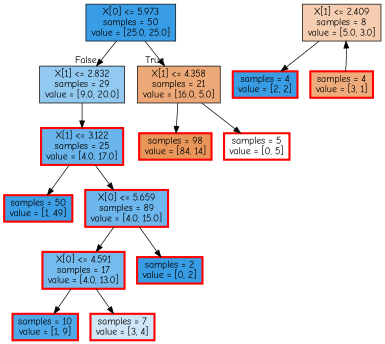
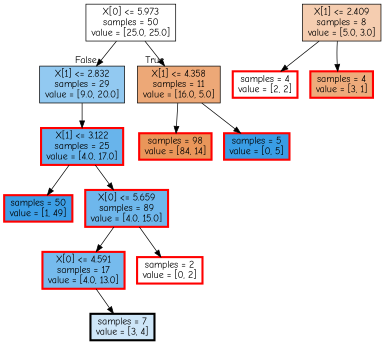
node "X[0] <= 5.973 samples = 50 value = [25.0, 25.0]": fillcolor #399de5 -> #ffffff
edge "samples = 4 value = [3, 1]" -> "X[1] <= 2.409 samples = 8 value = [5.0, 3.0]": reversed
node "X[1] <= 4.358 samples = 21 value = [16.0, 5.0]": label "X[1] <= 4.358 samples = 21 value = [16.0, 5.0]" -> "X[1] <= 4.358 samples = 11 value = [16.0, 5.0]"
node "samples = 4 value = [2, 2]": fillcolor #399de5 -> #ffffff
node "samples = 5 value = [0, 5]": fillcolor #ffffff -> #399de5
node "samples = 2 value = [0, 2]": fillcolor #399de5 -> #ffffff
node "samples = 10 value = [1, 9]": removed
node "samples = 7 value = [3, 4]": color red -> black
